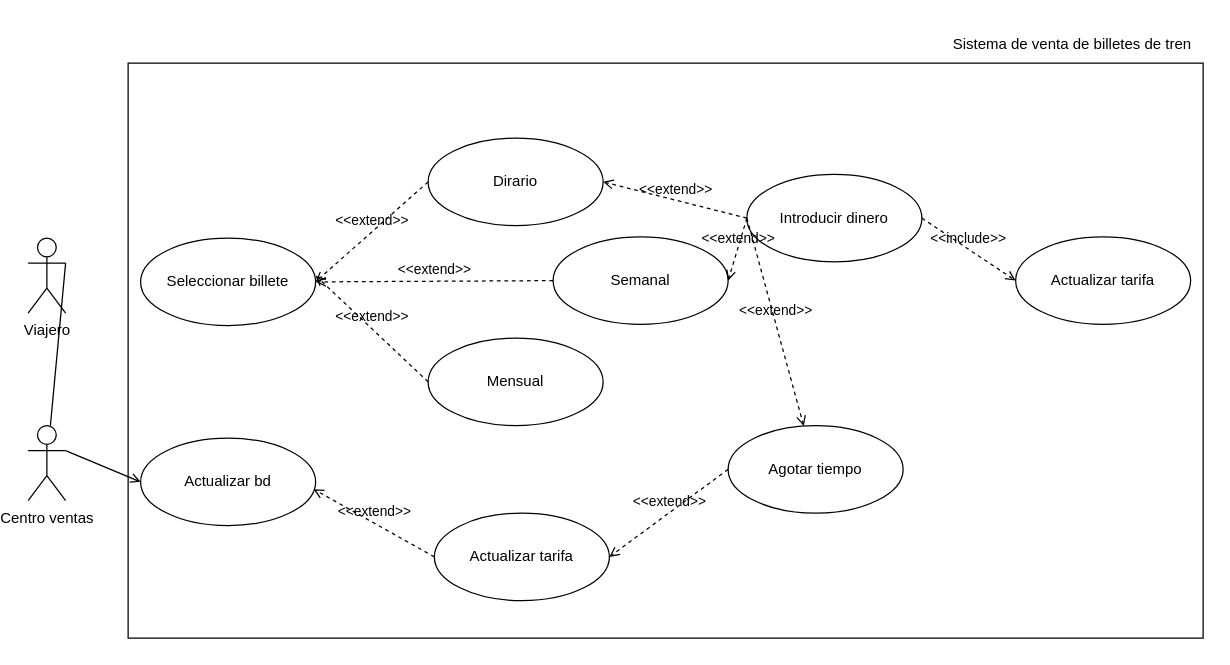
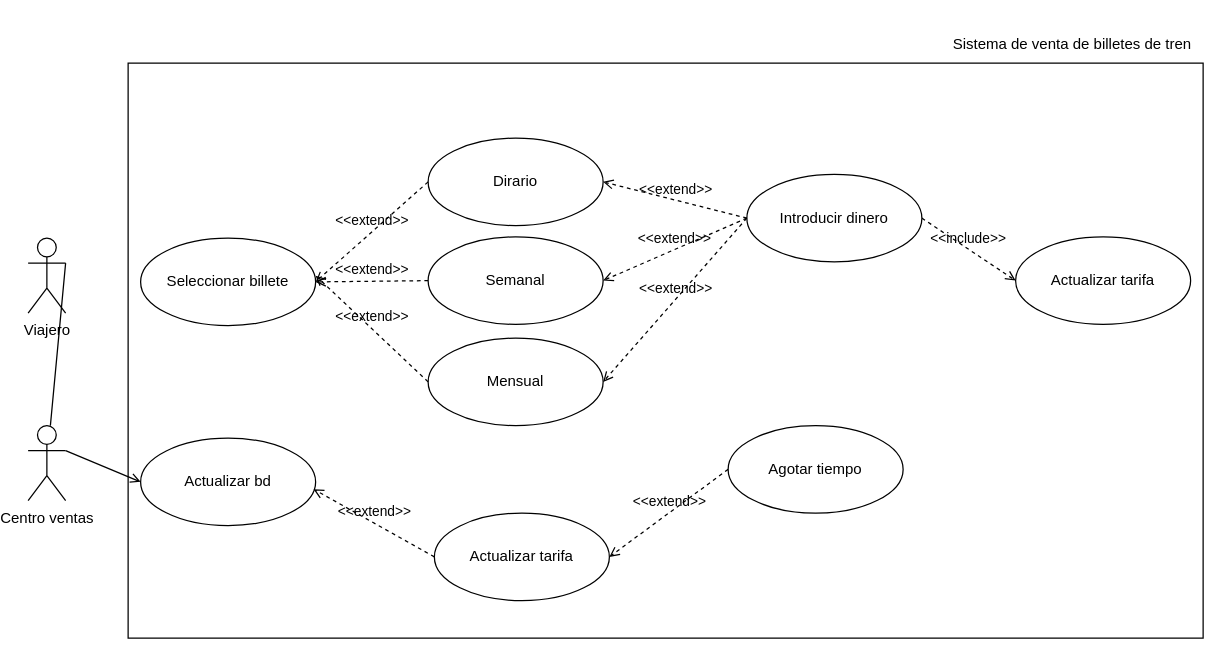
node "Semanal": moved (641, 281) -> (516, 281)
edge "Introducir dinero" -> "Agotar tiempo": now "Introducir dinero" -> "Mensual"
